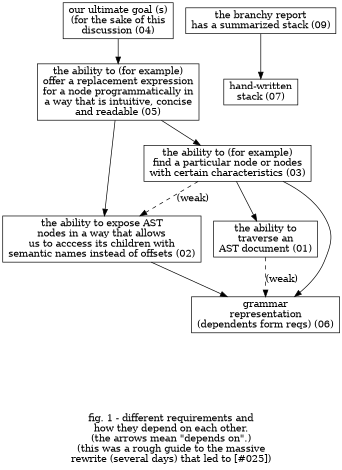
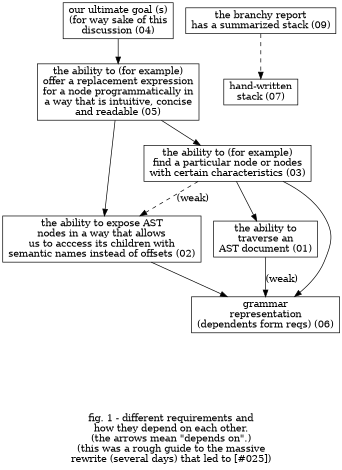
node "our ultimate goal (s) (for the sake of this discussion (04)": label "our ultimate goal (s) (for the sake of this discussion (04)" -> "our ultimate goal (s) (for way sake of this discussion (04)"
edge "the branchy report has a summarized stack (09)" -> "hand-written stack (07)": style solid -> dashed
edge "the ability to traverse an AST document (01)" -> "grammar representation (dependents form reqs) (06)": style dashed -> solid
